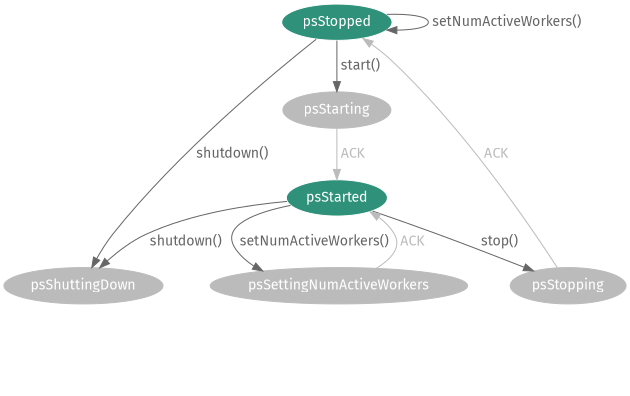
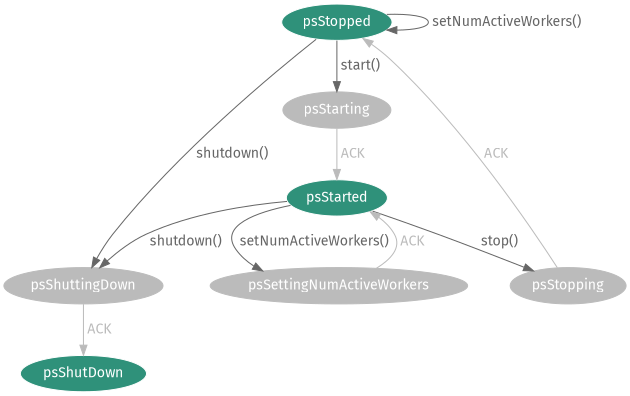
node "psShutDown": added
